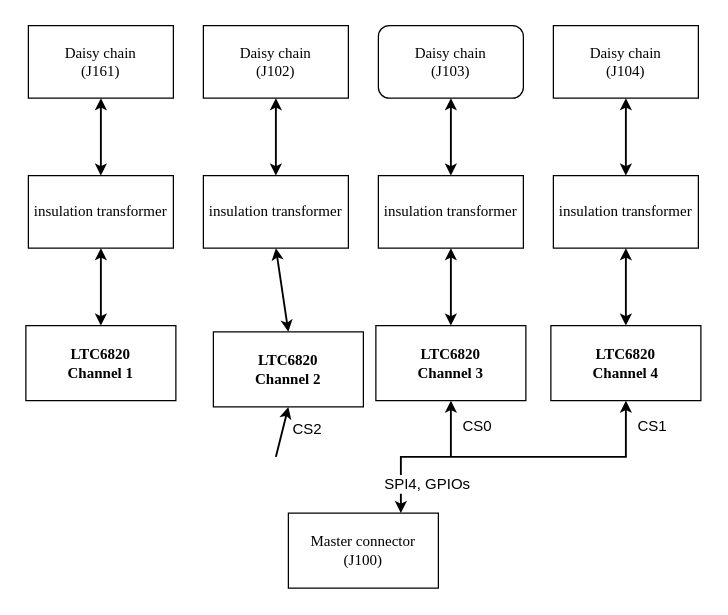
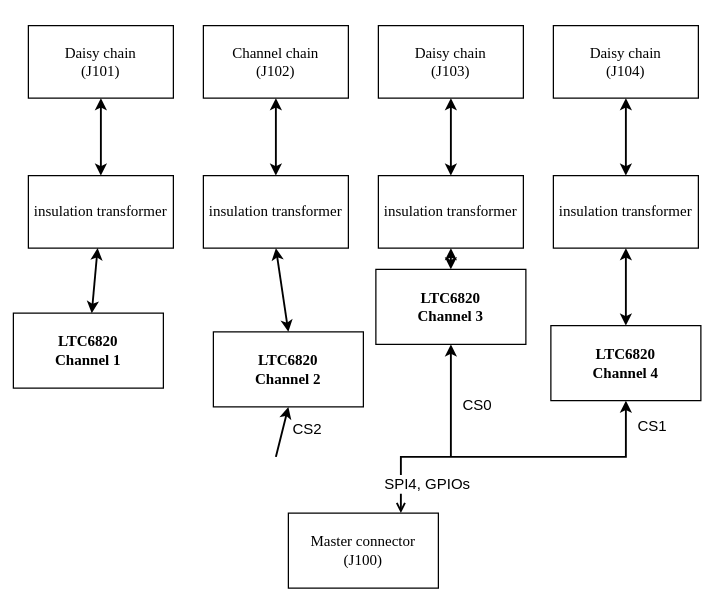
node "Daisy chain (J161)": label "Daisy chain (J161)" -> "Daisy chain (J101)"
node "Daisy chain (J102)": label "Daisy chain (J102)" -> "Channel chain (J102)"
node "Daisy chain (J103)": shape rounded rectangle -> rectangle
node "LTC6820 Channel 1": moved (101, 363) -> (88, 351)
node "LTC6820 Channel 3": moved (451, 363) -> (451, 307)
edge "LTC6820 Channel 4" -- "Master connector (J100)": arrowhead classic -> open
